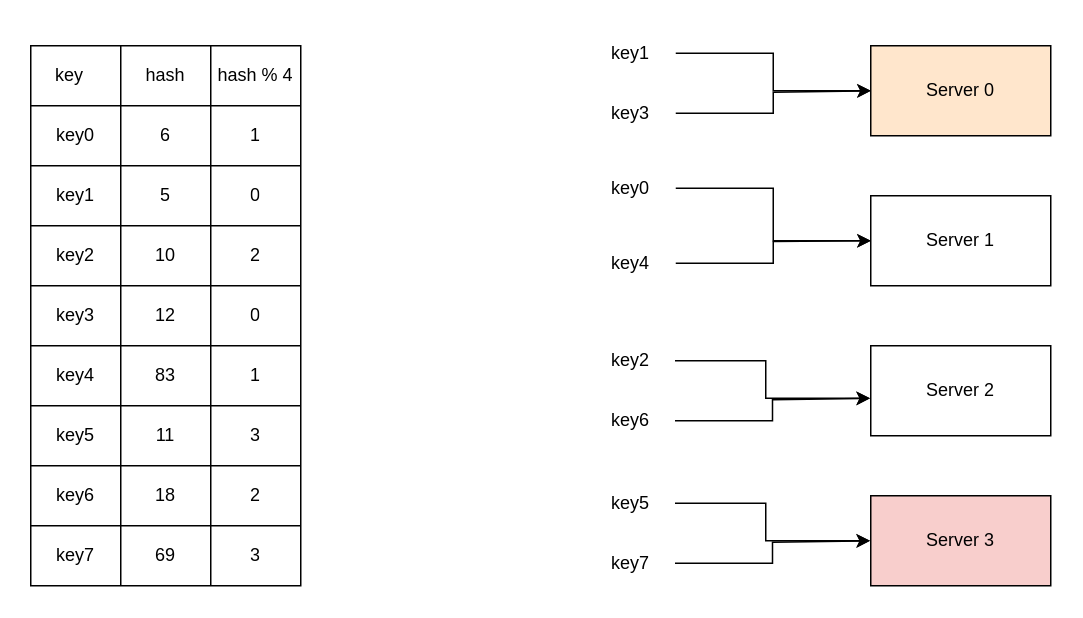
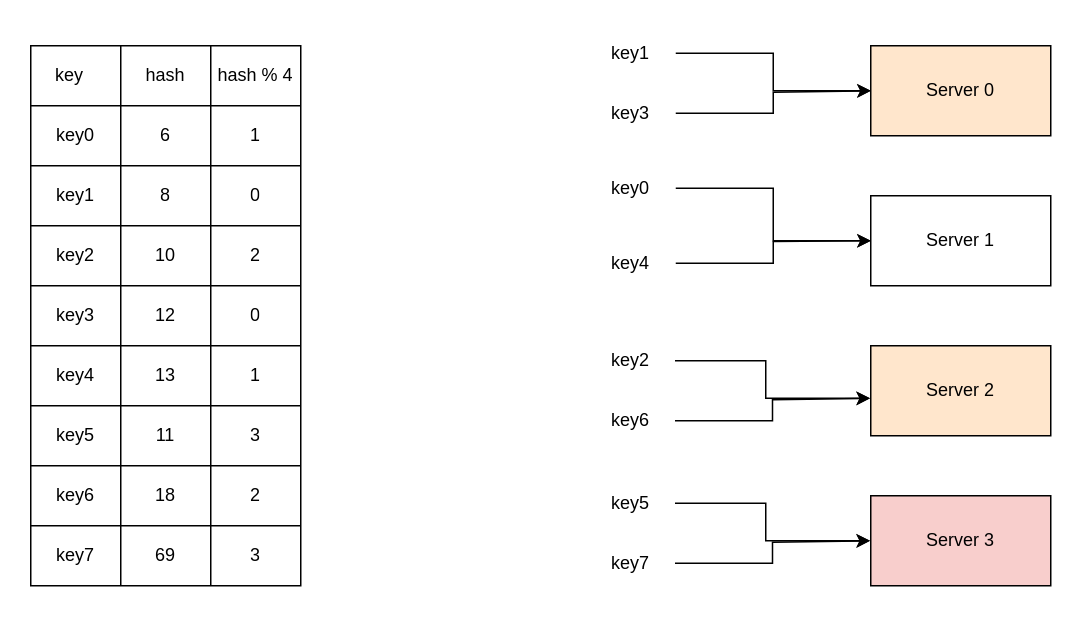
node "5": label "5" -> "8"
node "83": label "83" -> "13"
node "Server 2": fillcolor #ffffff -> #ffe6cc
